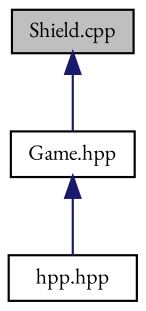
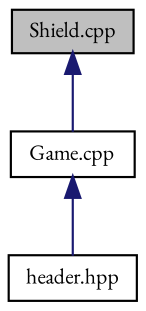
node "Game.hpp": label "Game.hpp" -> "Game.cpp"
node "hpp.hpp": label "hpp.hpp" -> "header.hpp"
